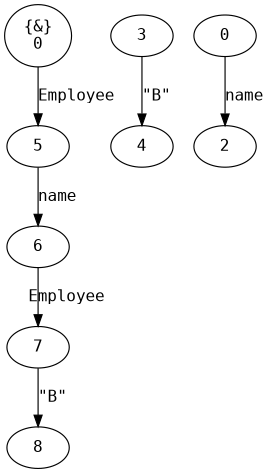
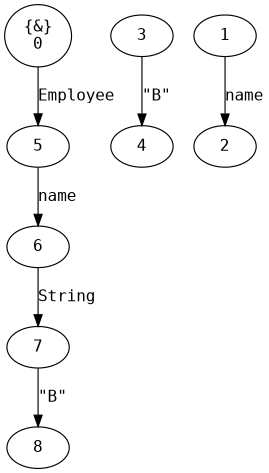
node "0": label "0" -> "1"
edge "6" -> "7": label "Employee" -> "String"
